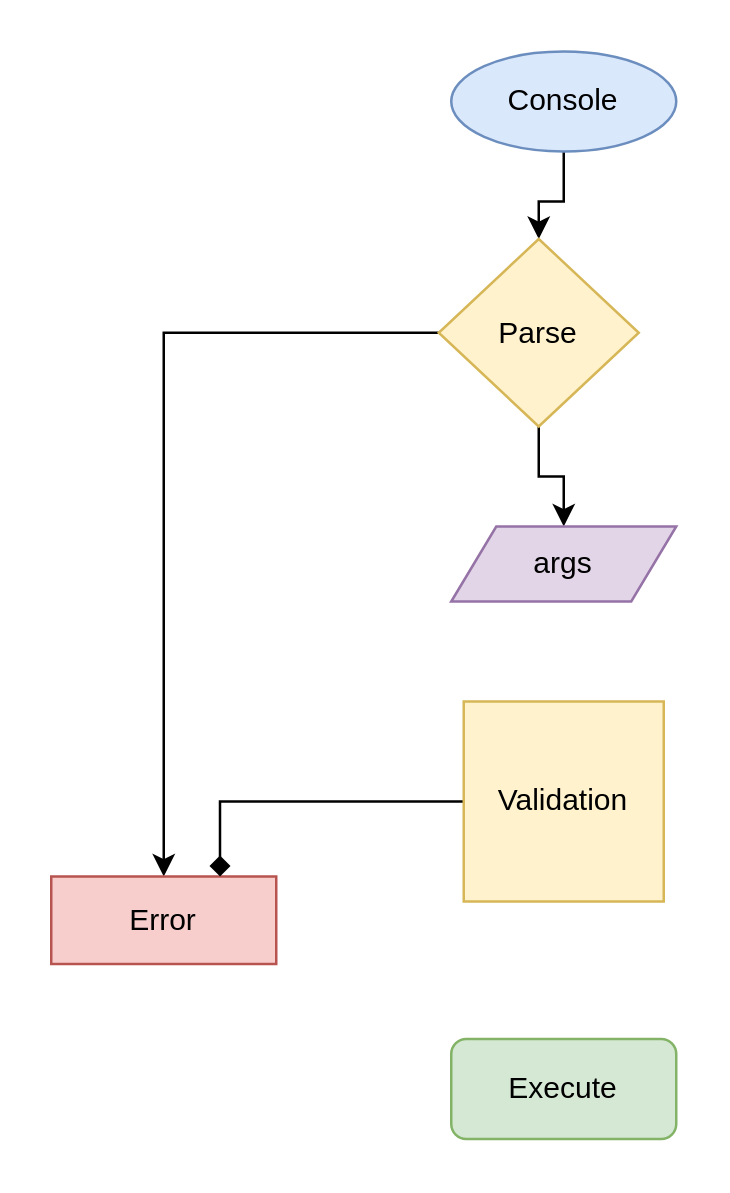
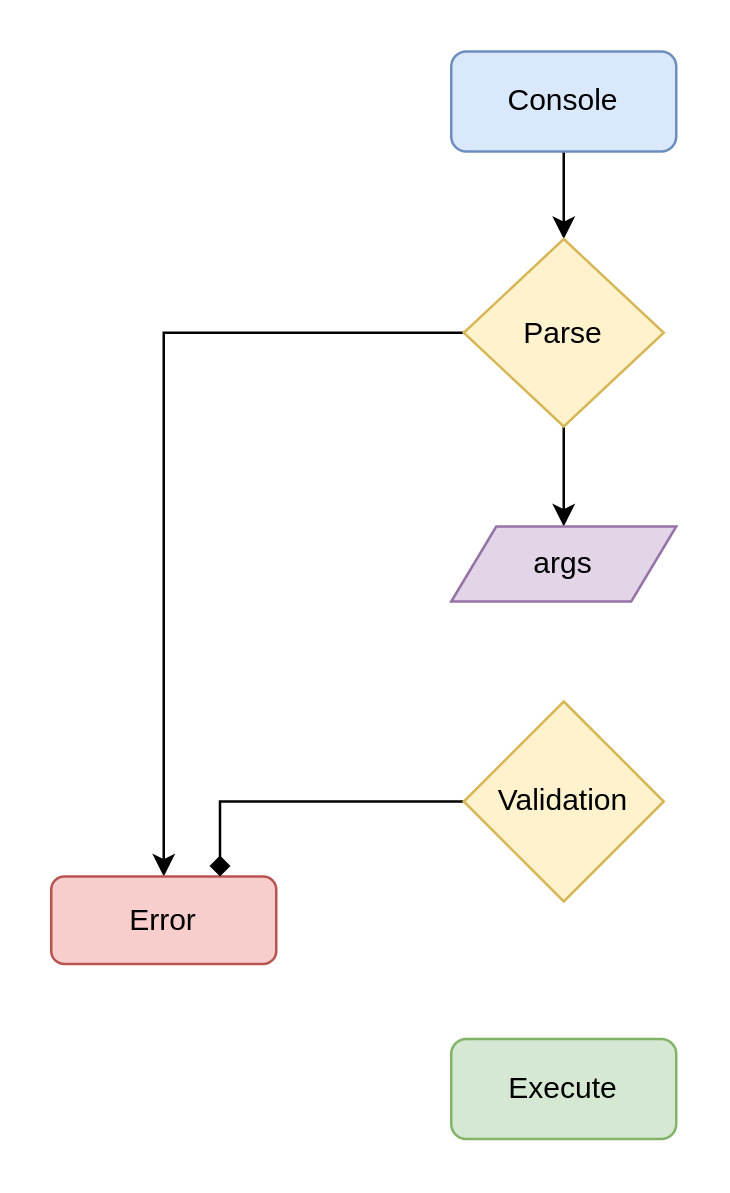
node "Console": shape ellipse -> rounded rectangle
node "Parse": moved (539, 333) -> (564, 333)
node "Validation": shape rectangle -> diamond
node "Error": shape rectangle -> rounded rectangle
